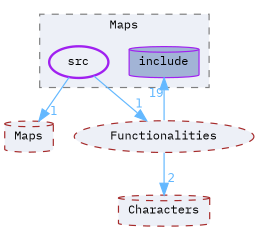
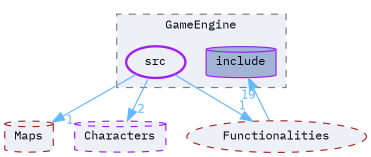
cluster "Maps": label "Maps" -> "GameEngine"
edge "Functionalities" -> "Characters": now "src" -> "Characters"
node "Characters": color brown -> purple
